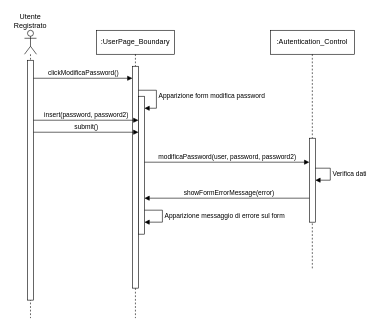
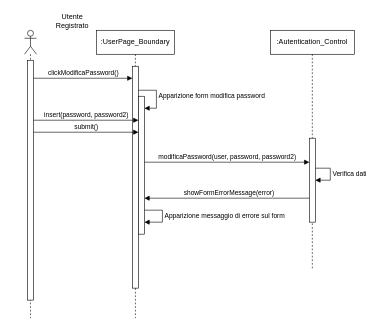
node "Utente Registrato": moved (30, 21) -> (72, 21)
